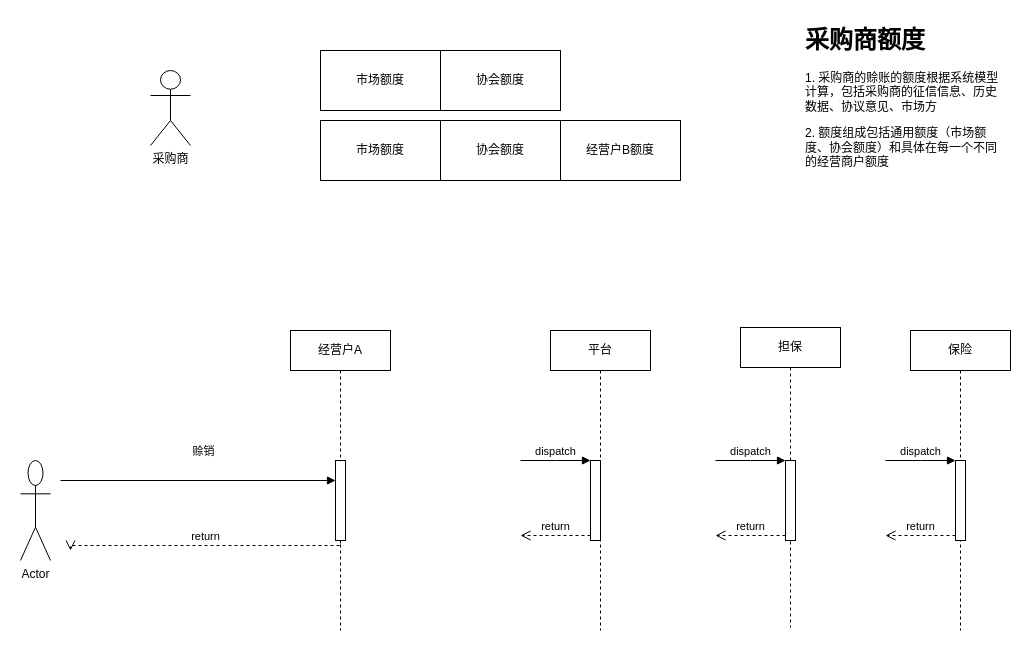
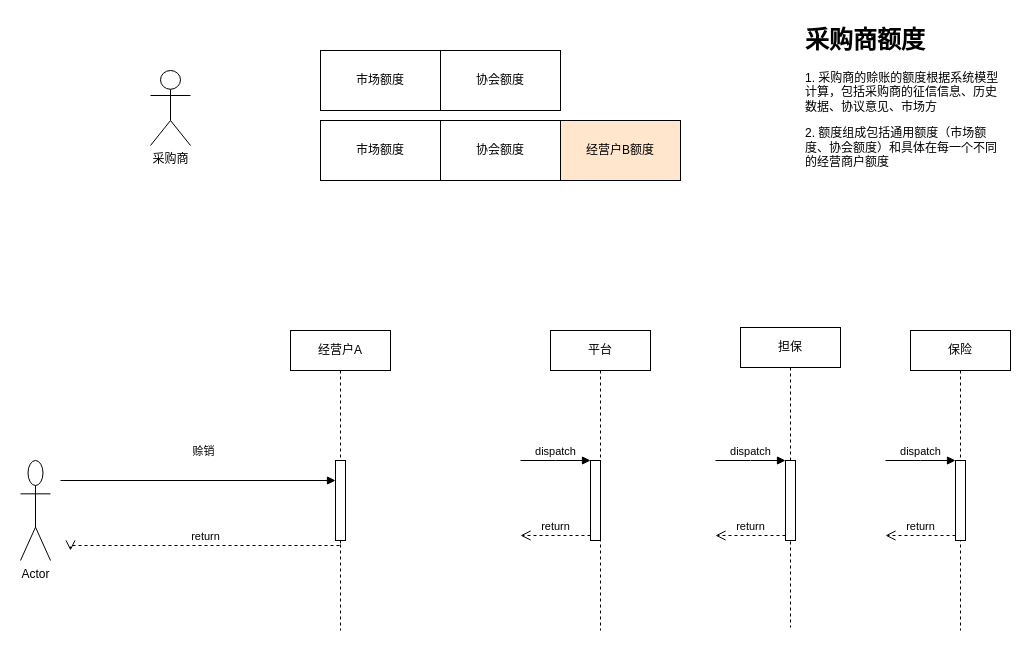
node "经营户B额度": fillcolor #ffffff -> #ffe6cc
